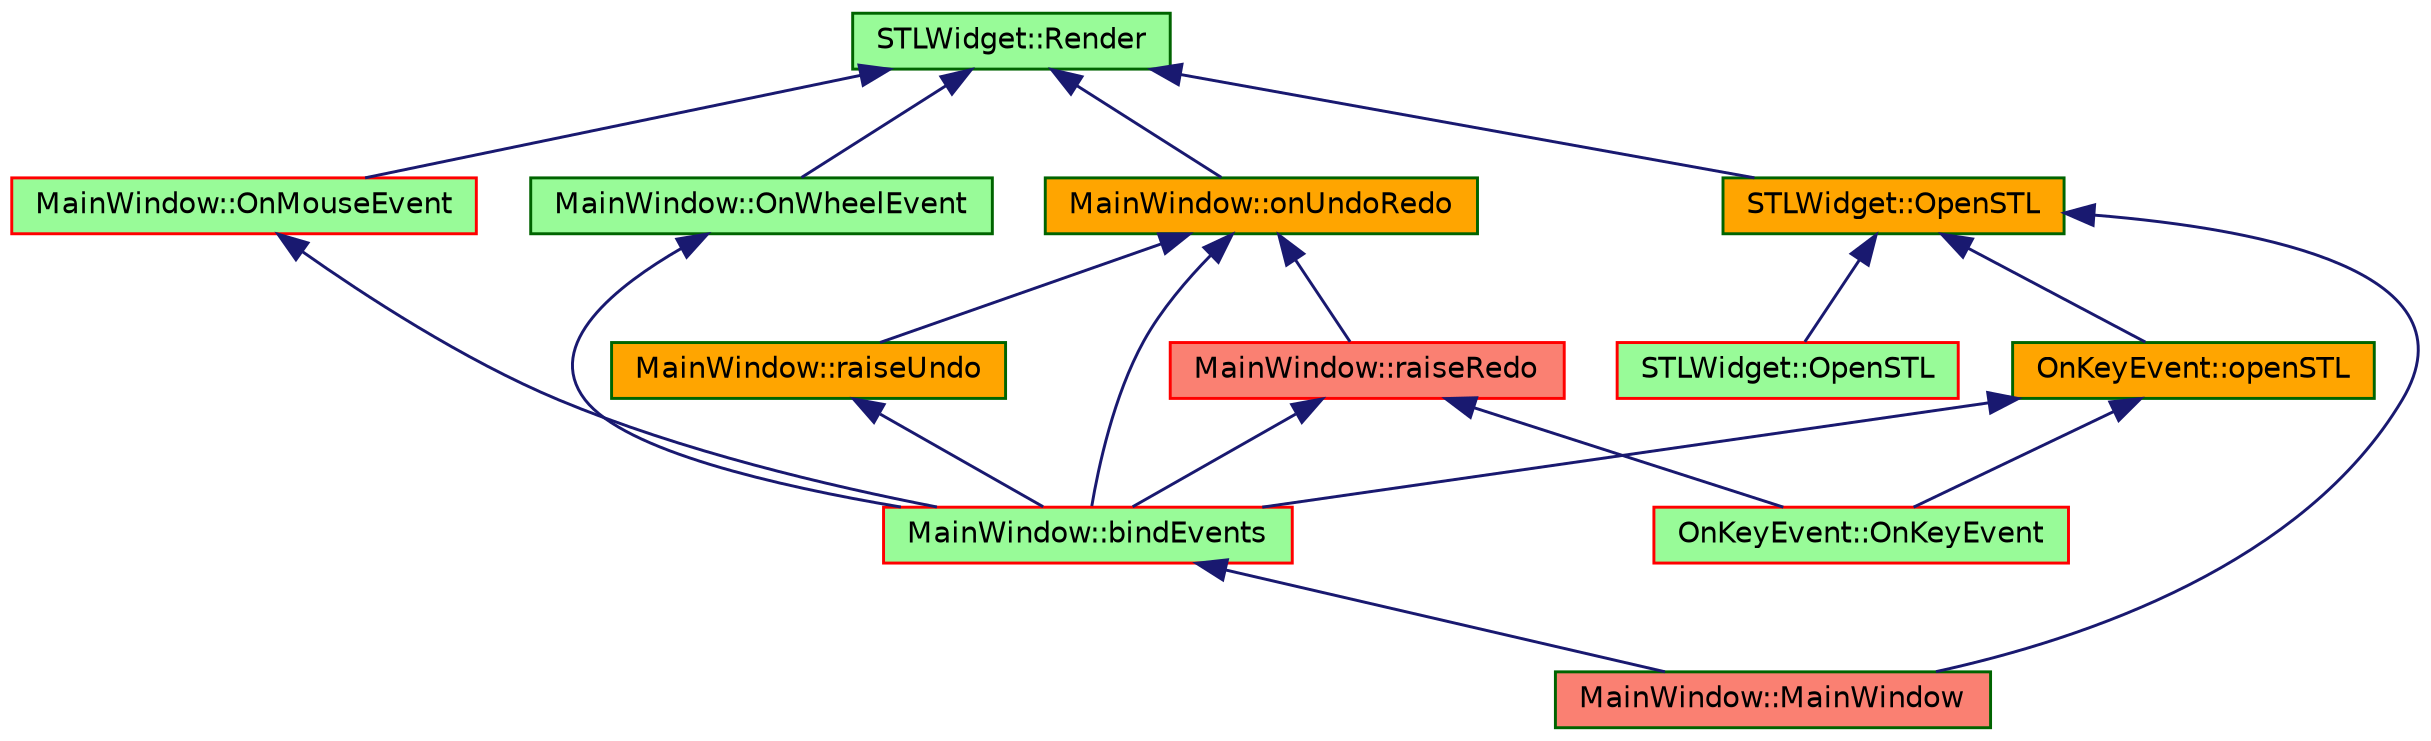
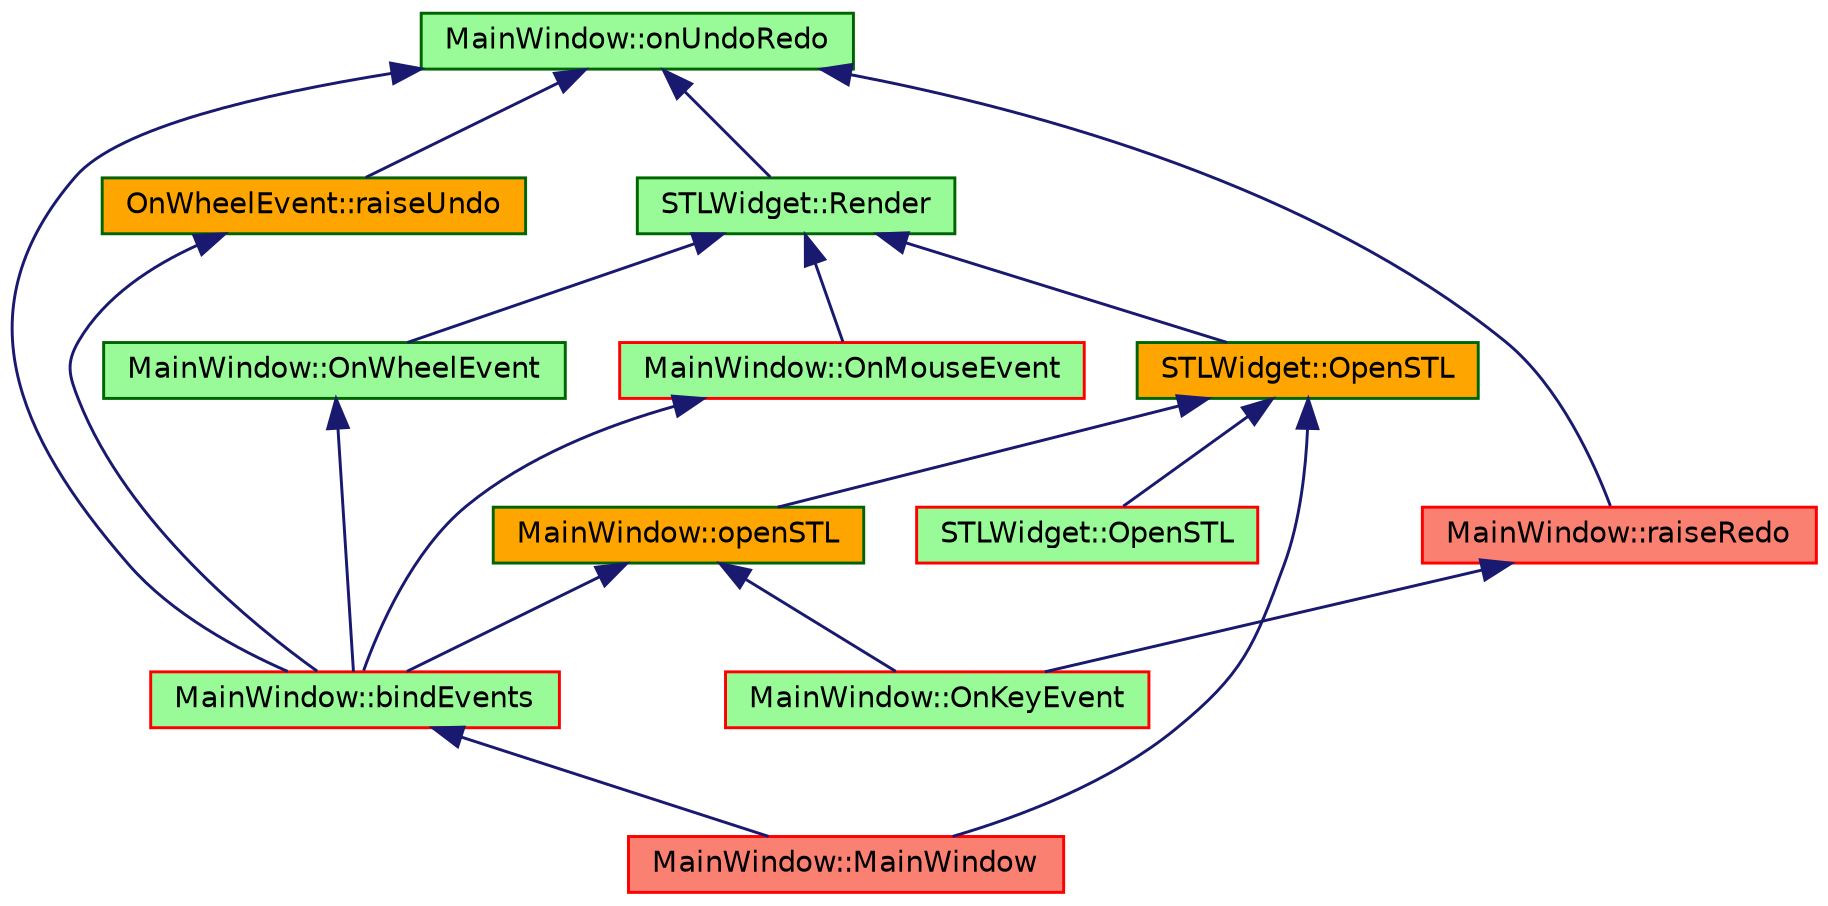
edge "MainWindow::onUndoRedo" -> "STLWidget::Render": reversed
node "MainWindow::onUndoRedo": fillcolor orange -> palegreen
node "MainWindow::raiseUndo": label "MainWindow::raiseUndo" -> "OnWheelEvent::raiseUndo"
node "OnKeyEvent::openSTL": label "OnKeyEvent::openSTL" -> "MainWindow::openSTL"
edge "MainWindow::bindEvents" -> "MainWindow::raiseRedo": removed
node "OnKeyEvent::OnKeyEvent": label "OnKeyEvent::OnKeyEvent" -> "MainWindow::OnKeyEvent"
node "MainWindow::MainWindow": color darkgreen -> red
